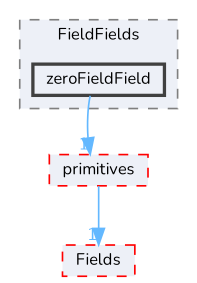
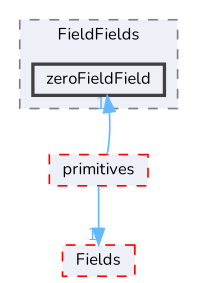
edge "zeroFieldField" -> "primitives": reversed
